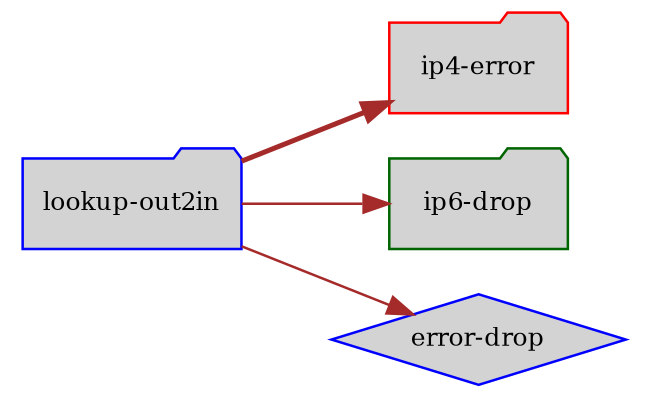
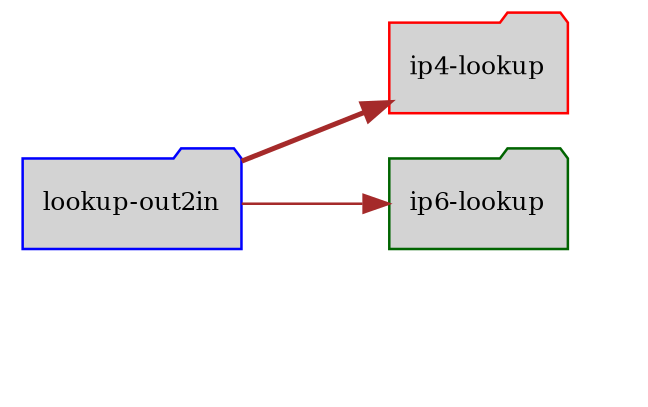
node "ip4-error": label "ip4-error" -> "ip4-lookup"
node "ip6-drop": label "ip6-drop" -> "ip6-lookup"
node "error-drop": removed
